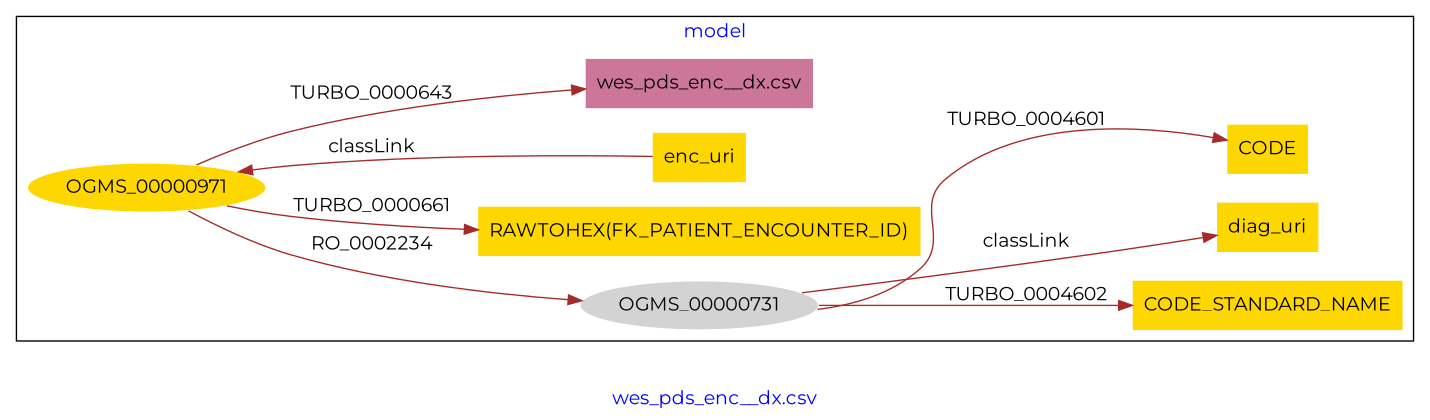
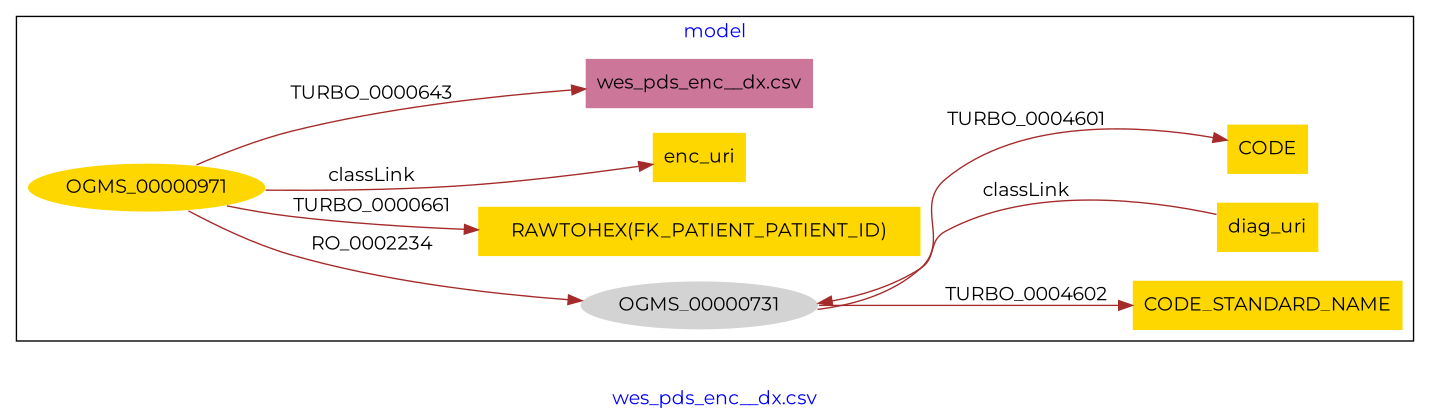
edge "enc_uri" -> "OGMS_00000971": reversed
node "RAWTOHEX(FK_PATIENT_ENCOUNTER_ID)": label "RAWTOHEX(FK_PATIENT_ENCOUNTER_ID)" -> "RAWTOHEX(FK_PATIENT_PATIENT_ID)"
edge "OGMS_00000731" -> "diag_uri": reversed
